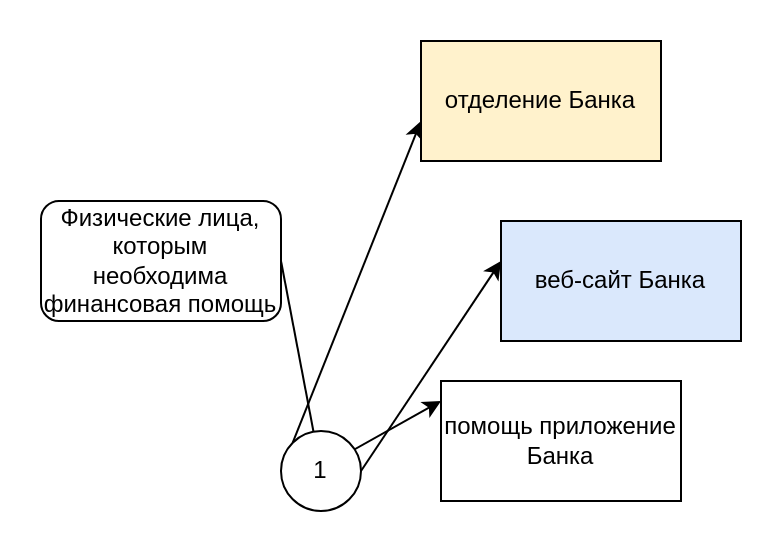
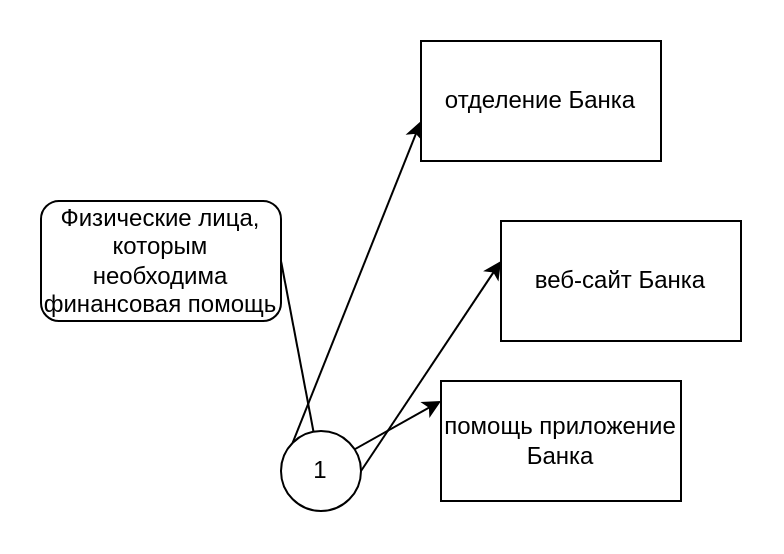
node "отделение Банка": fillcolor #fff2cc -> #ffffff
node "веб-сайт Банка": fillcolor #dae8fc -> #ffffff
